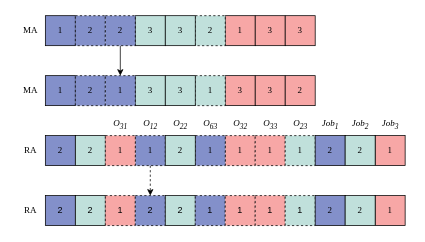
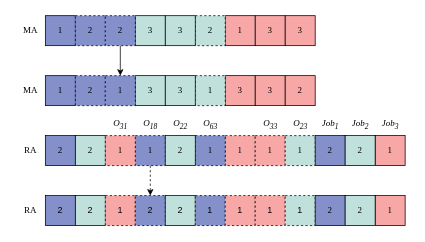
node "O12": label "O12" -> "O18"
node "O32": removed
